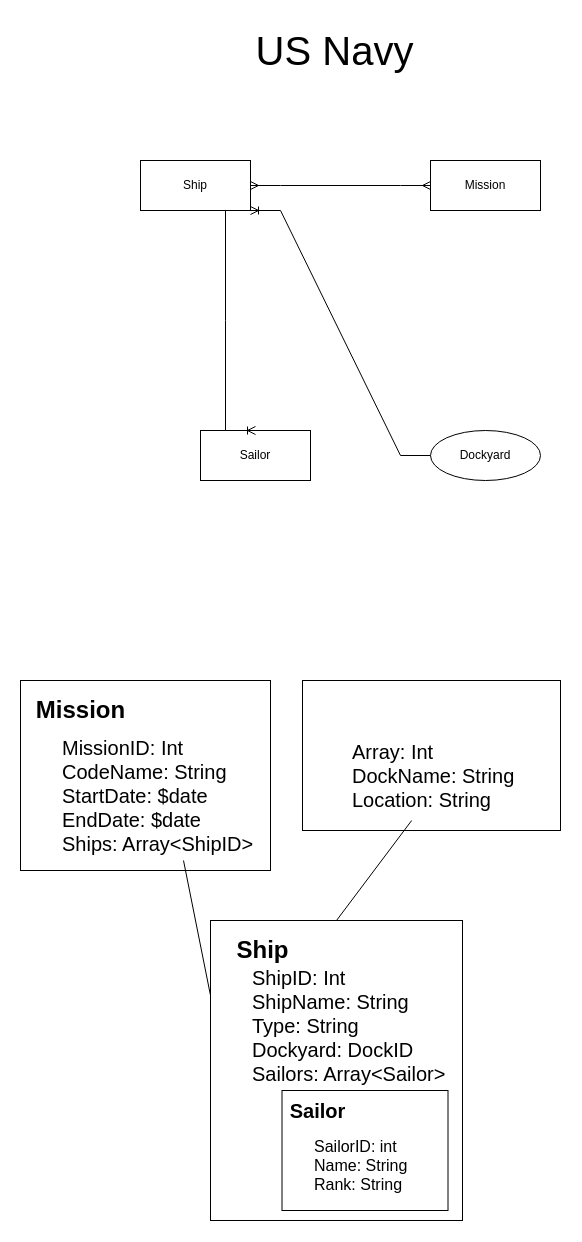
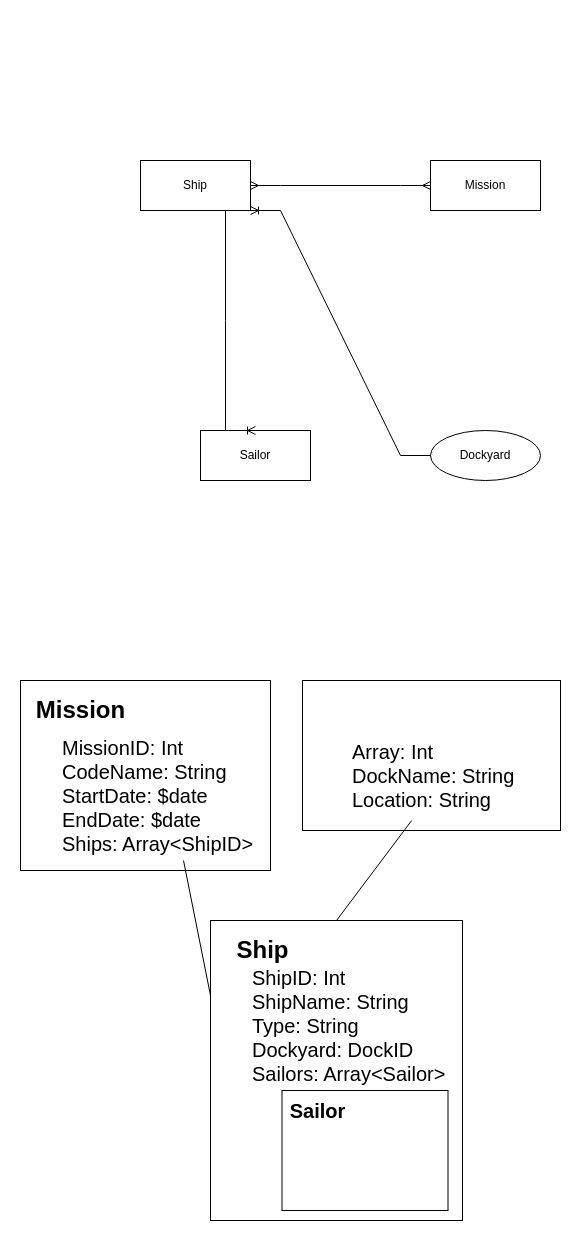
node "US Navy": removed
node "SailorID: int Name: String Rank: String": removed
